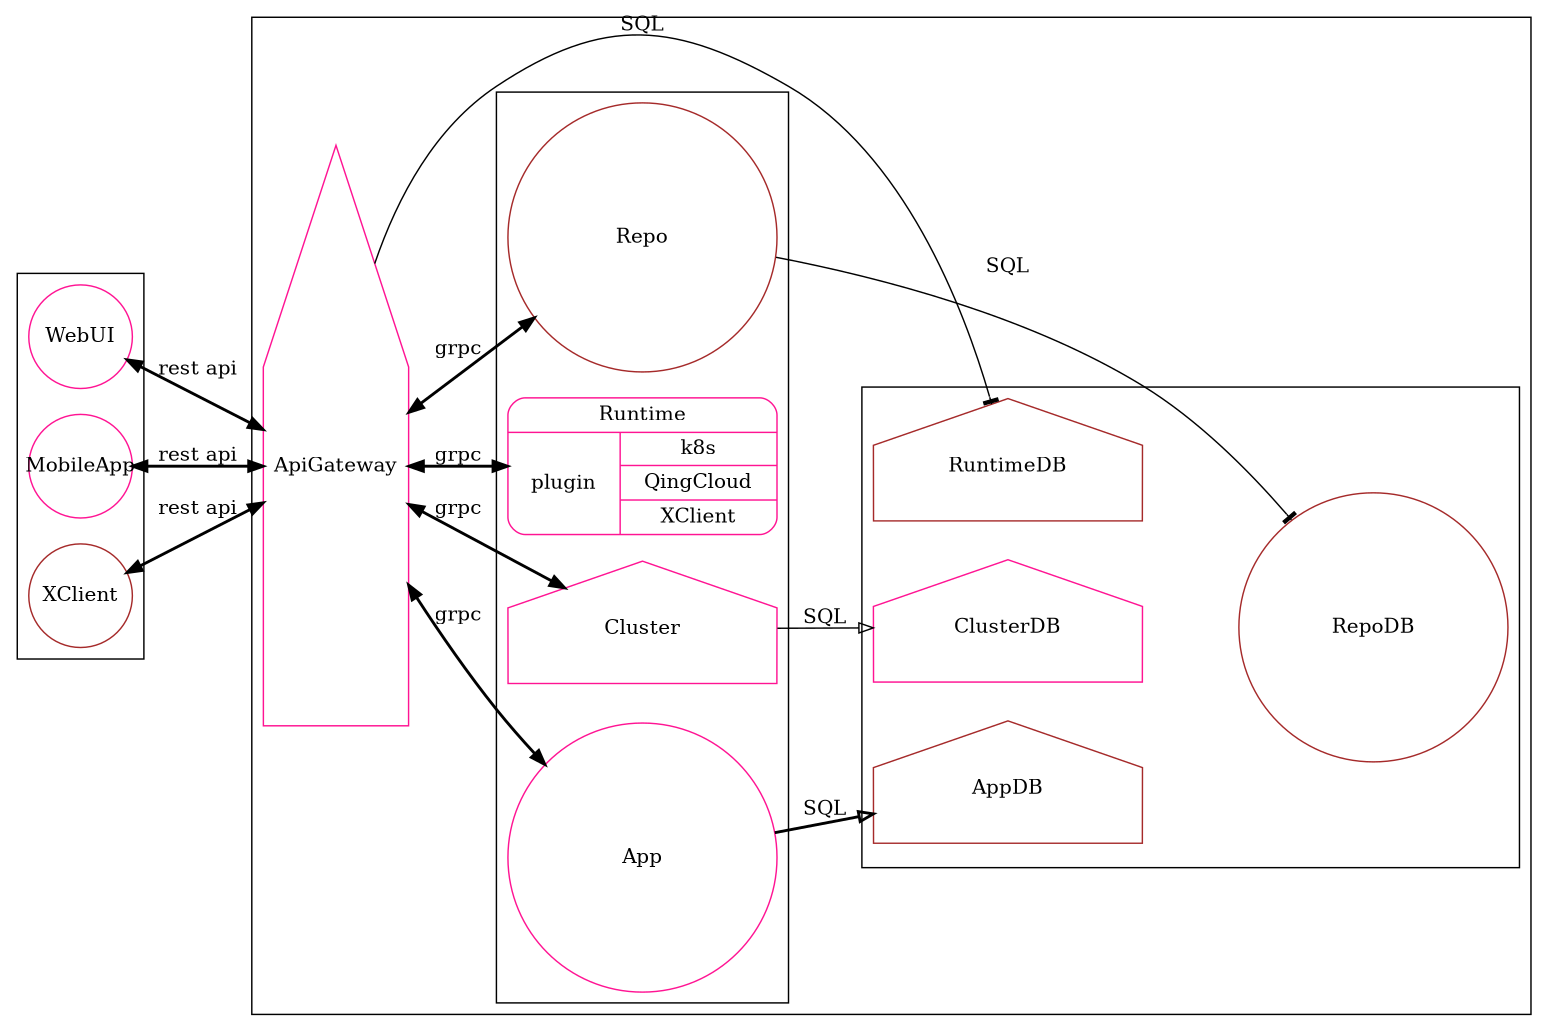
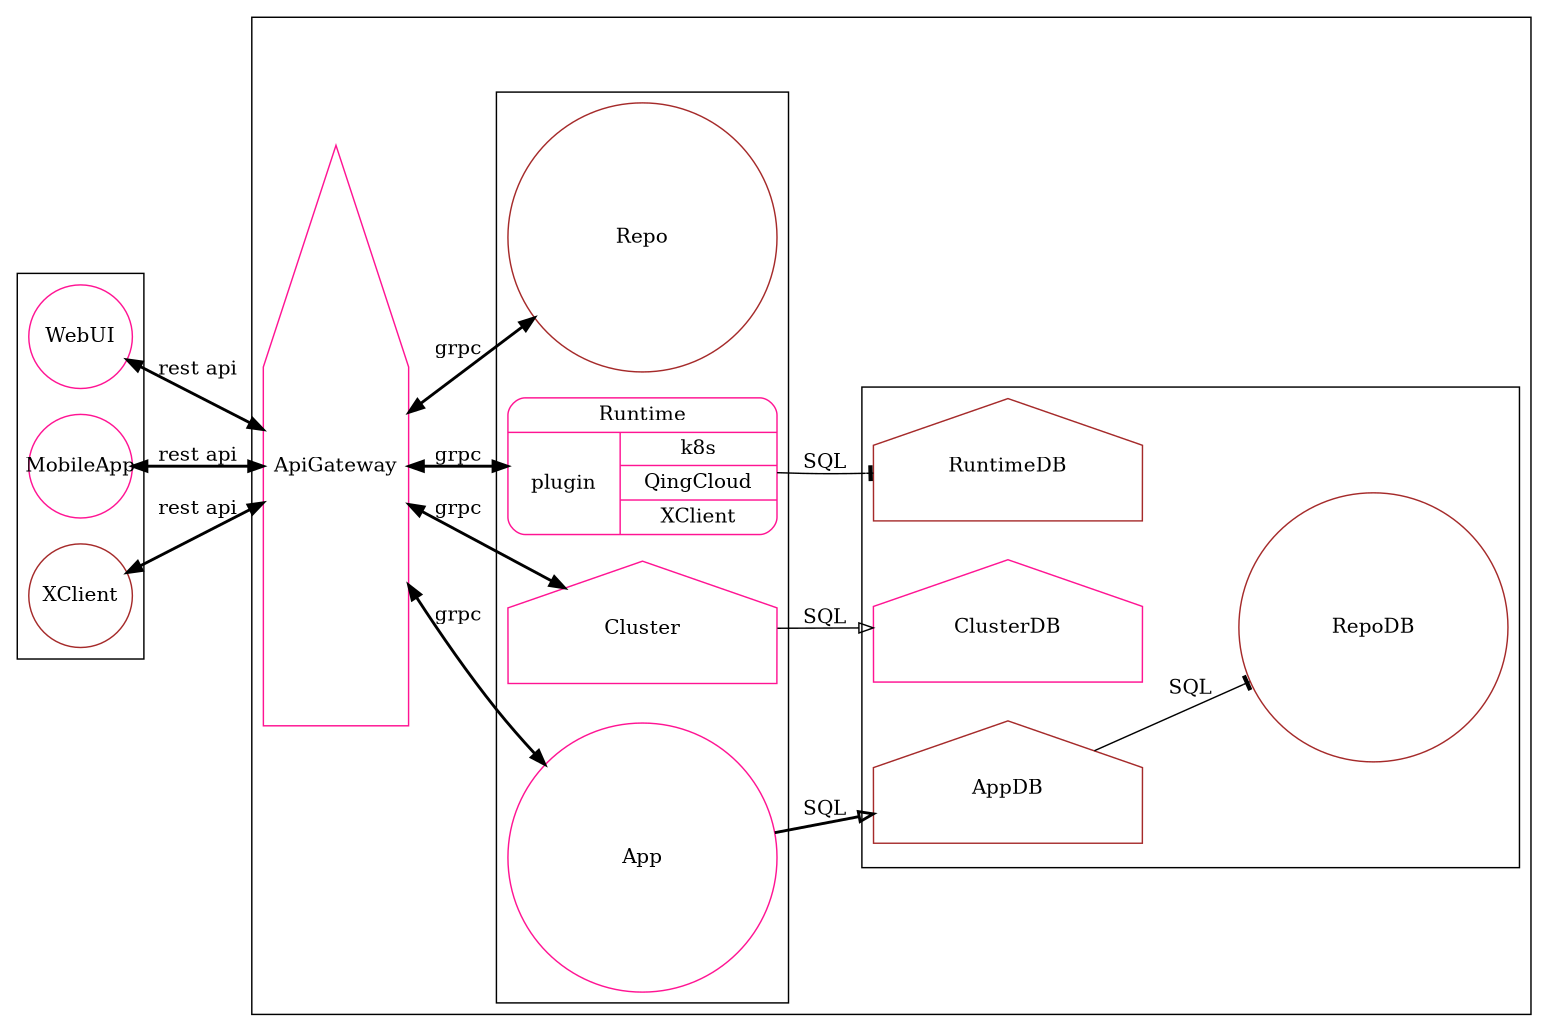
edge "ApiGateway" -> "RuntimeDB": now "Runtime" -> "RuntimeDB"
edge "Repo" -> "RepoDB": now "AppDB" -> "RepoDB"
